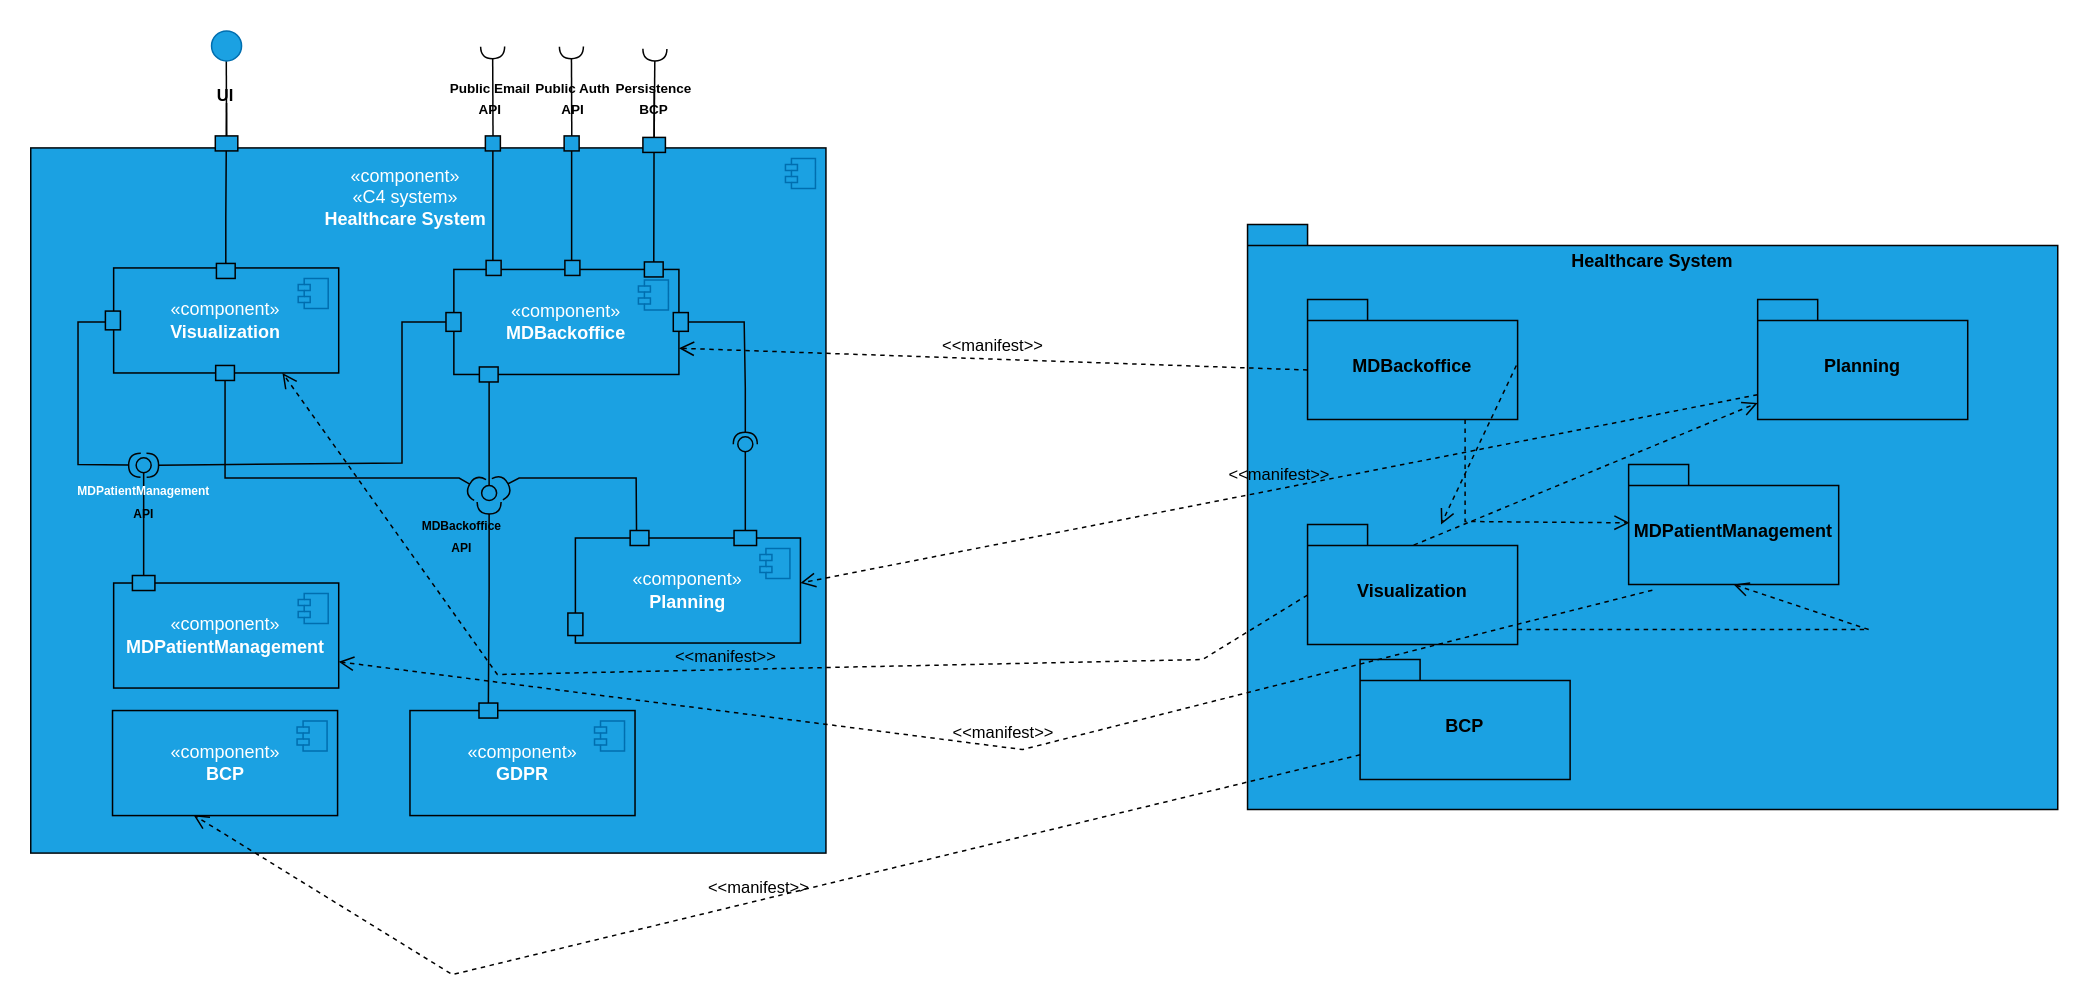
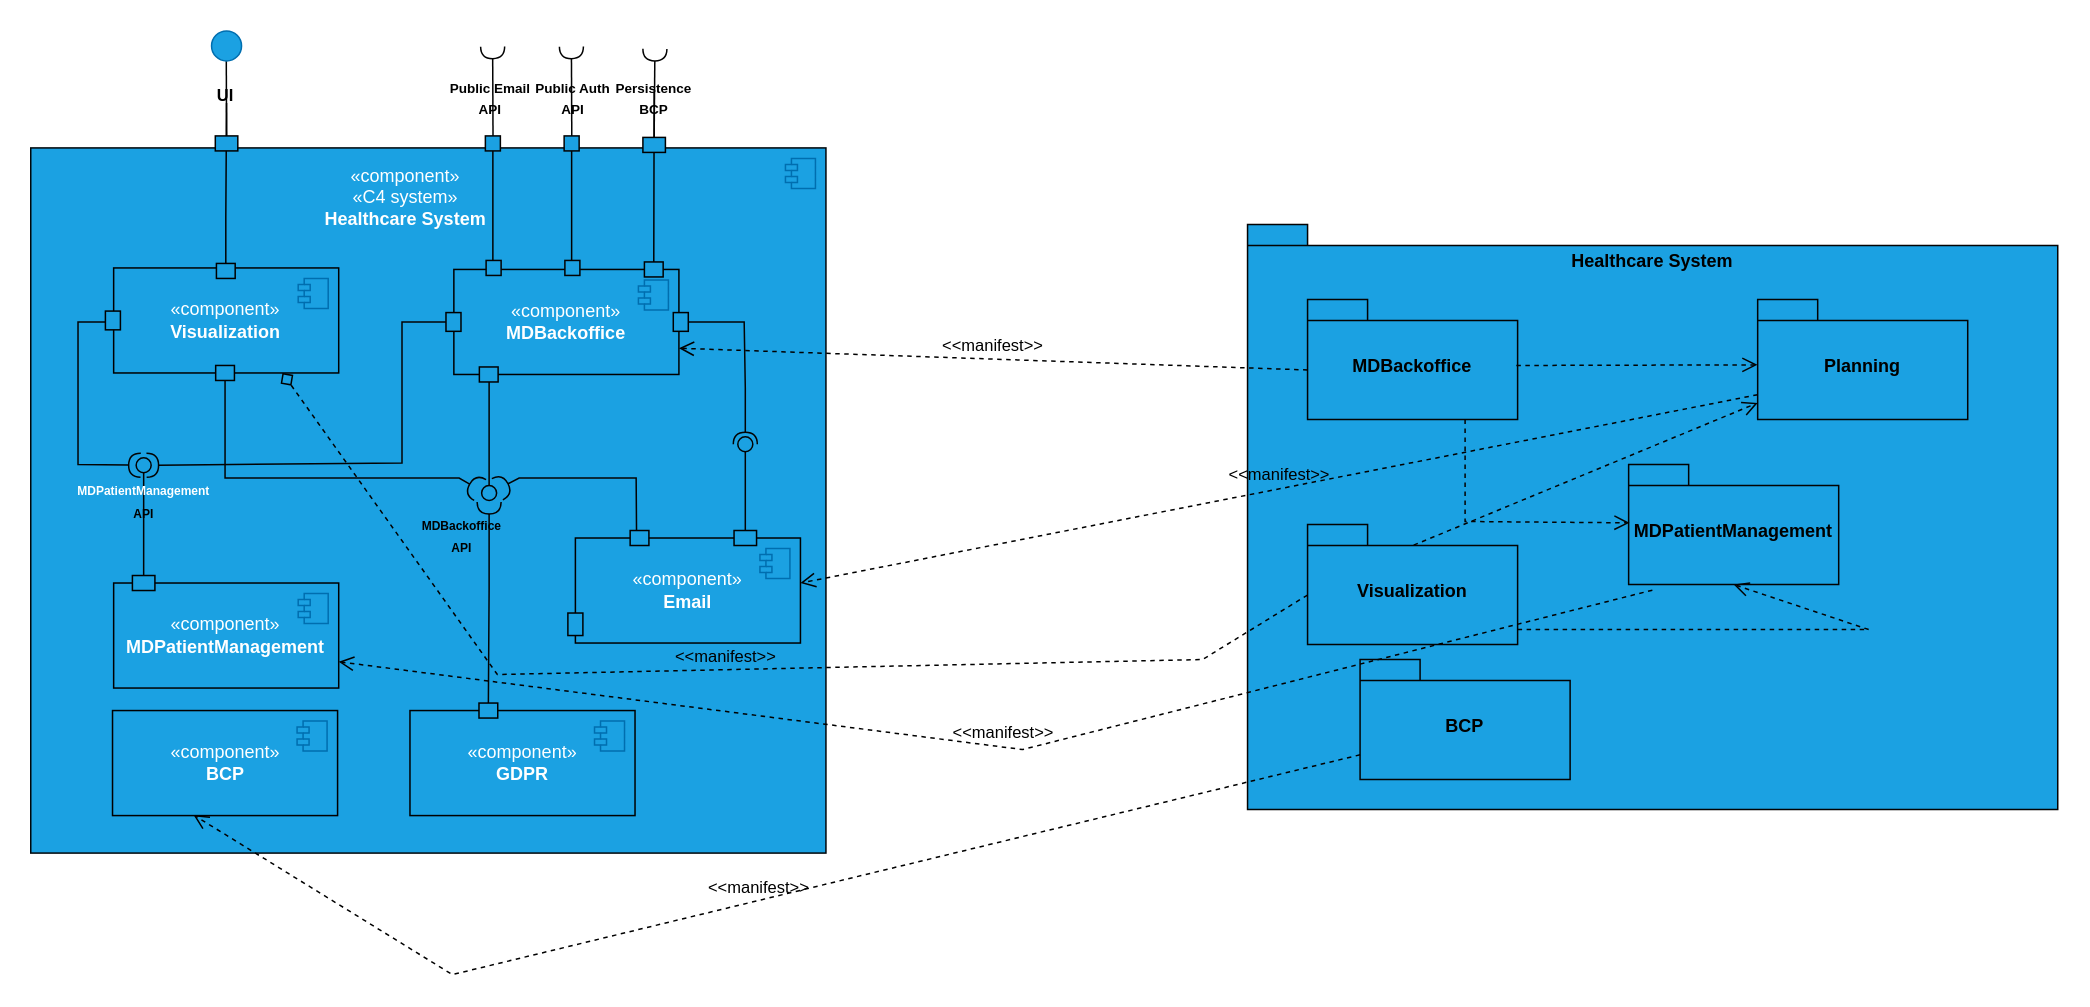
edge "Visualization" -> "«component» Visualization": arrowhead open -> diamond
edge "MDBackoffice" -> "Visualization": now "MDBackoffice" -> "Planning"
node "«component» Planning": label "«component» Planning" -> "«component» Email"
